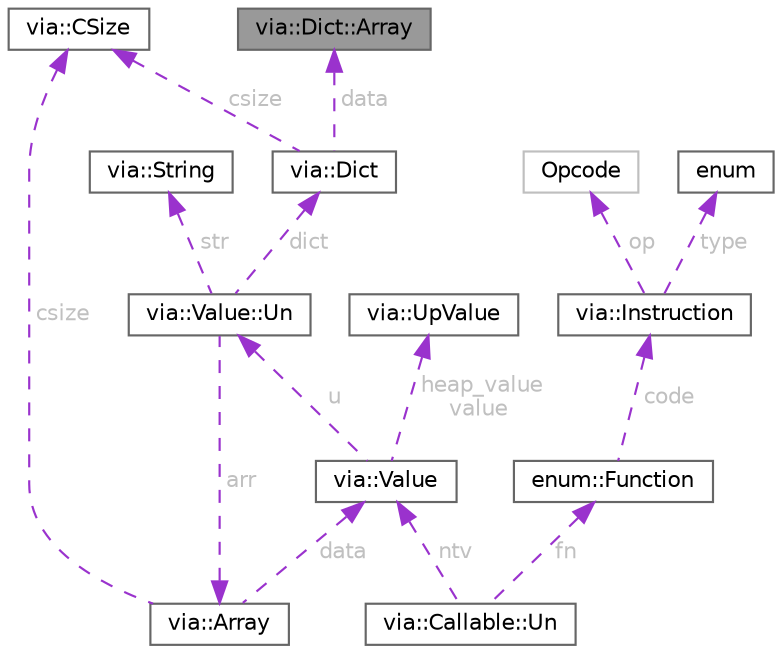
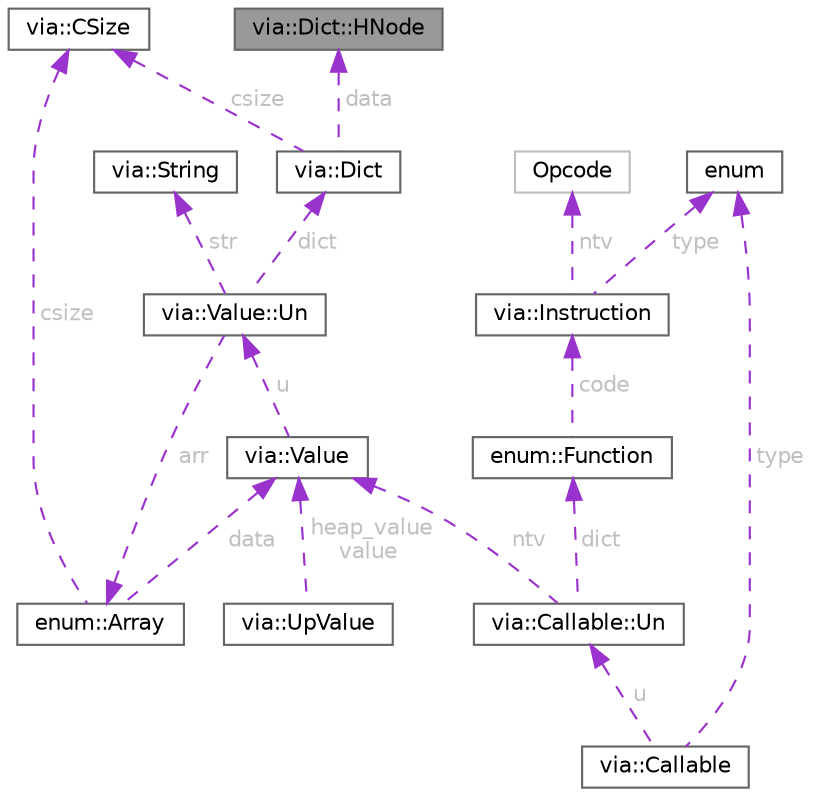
node "via::Dict::Array": label "via::Dict::Array" -> "via::Dict::HNode"
edge "via::Instruction" -> "Opcode": label " op" -> " ntv"
edge "via::Value" -> "via::UpValue": reversed
edge "via::Callable::Un" -> "enum::Function": label " fn" -> " dict"
node "via::Array": label "via::Array" -> "enum::Array"
node "via::Callable": added
